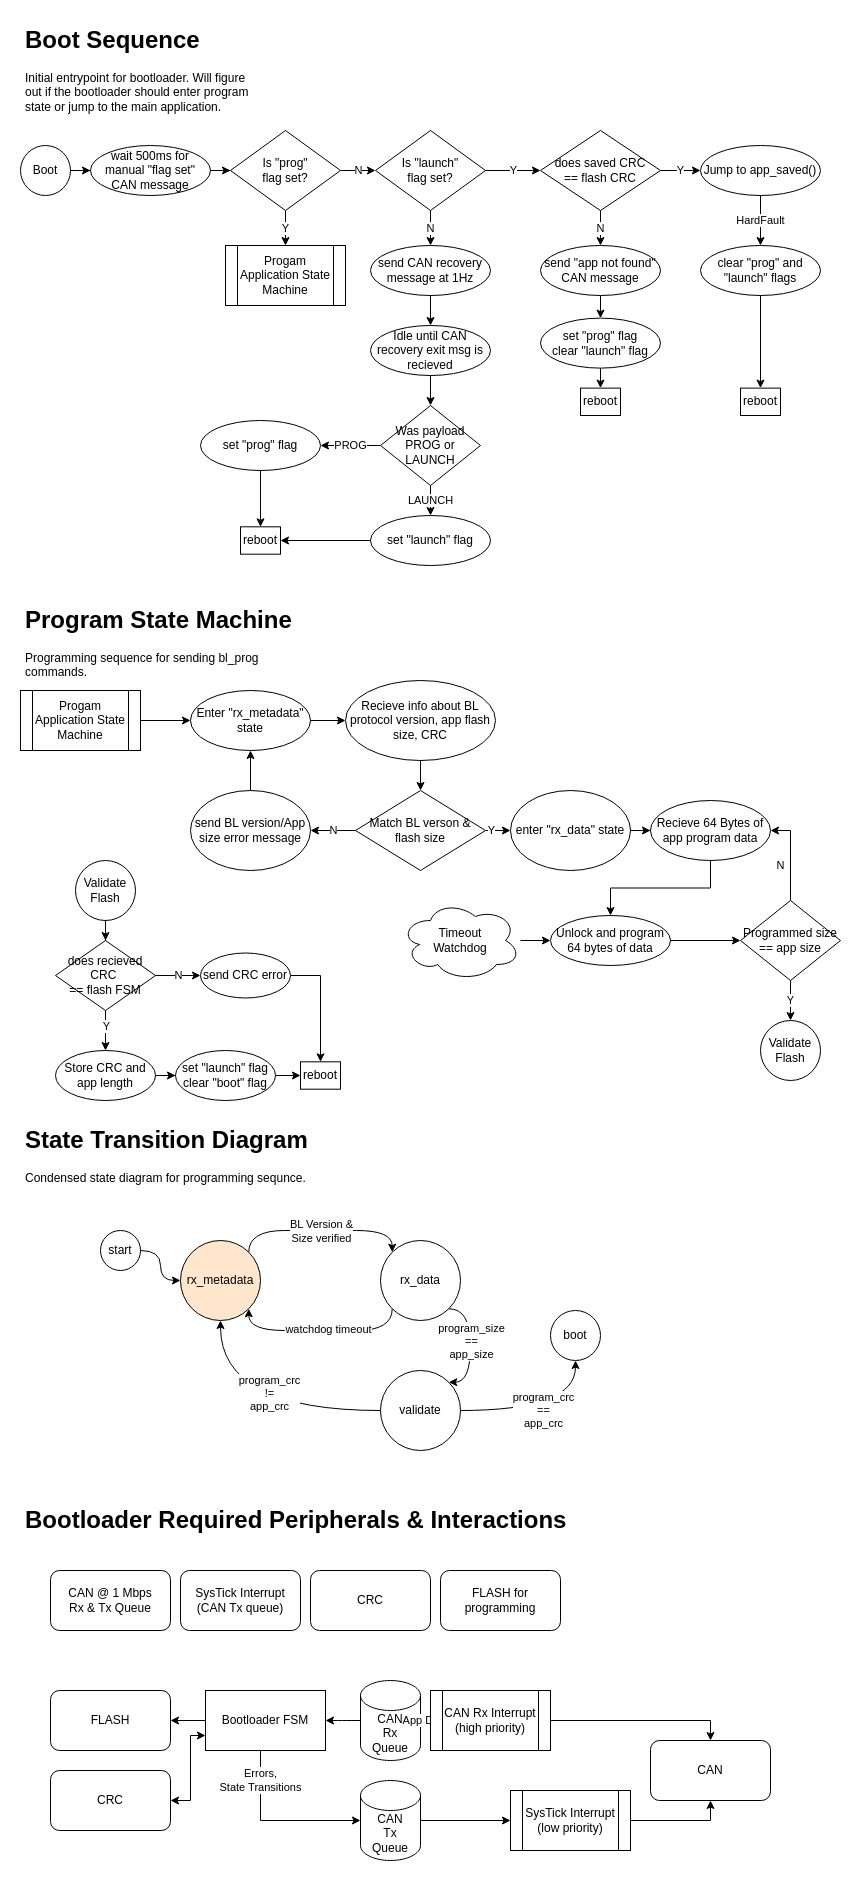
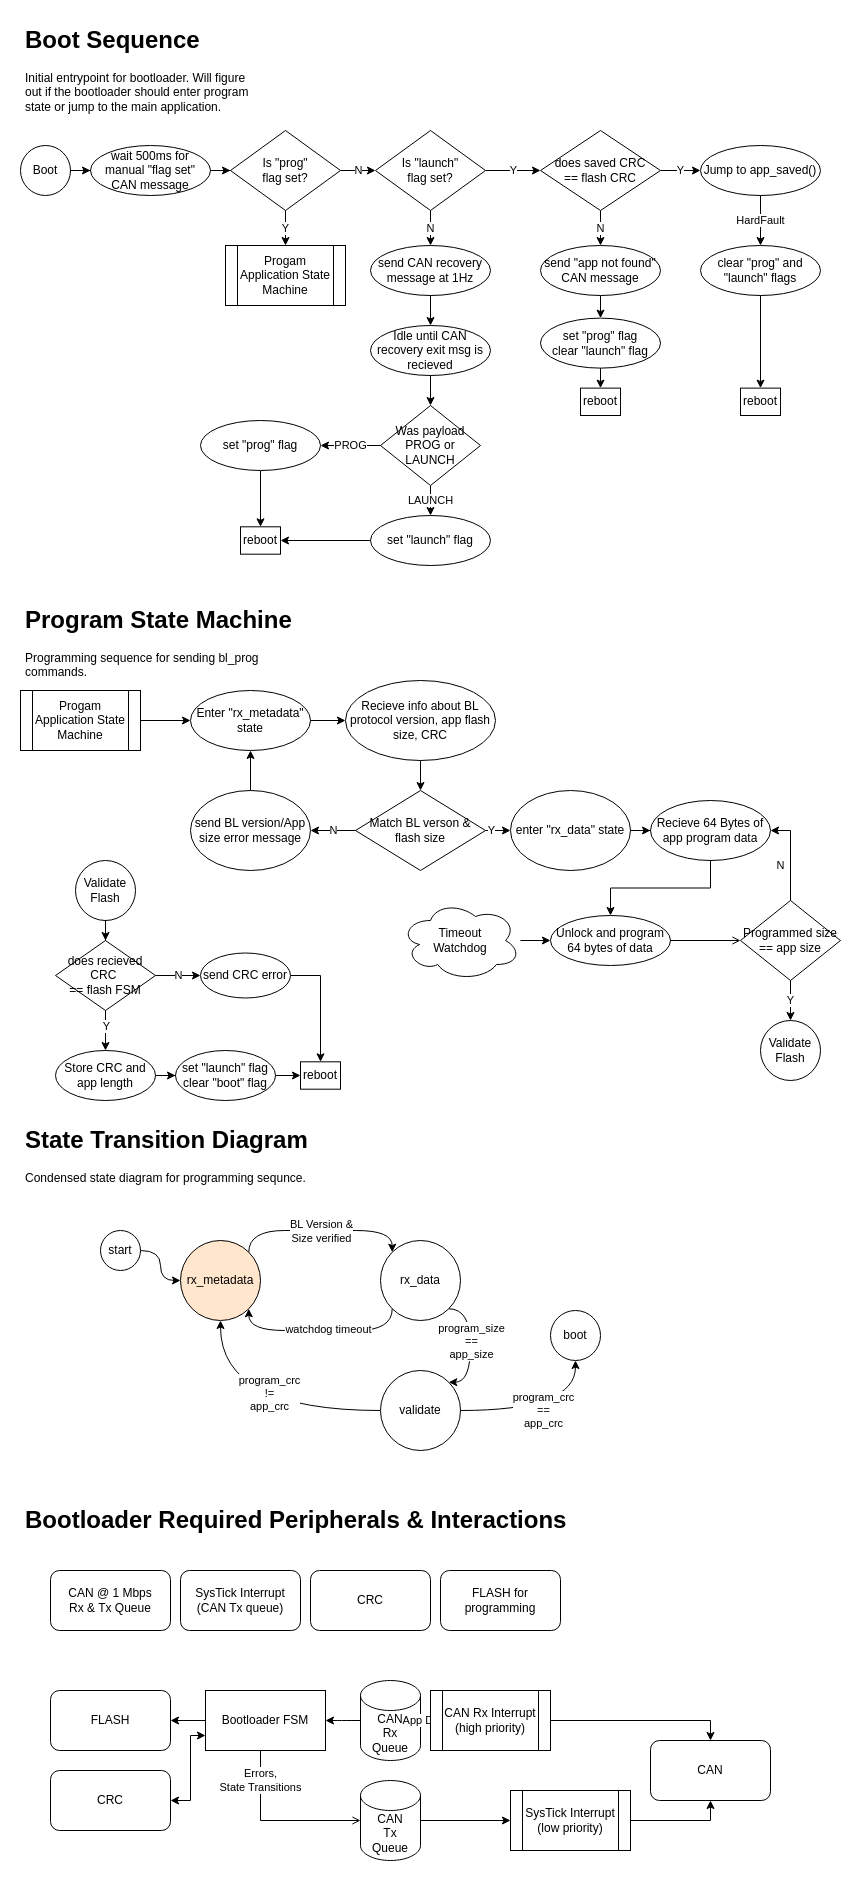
edge "Unlock and program 64 bytes of data" -> "Programmed size == app size": arrowhead classic -> open
edge "Bootloader FSM" -> "CAN Tx Queue": arrowhead classic -> open
